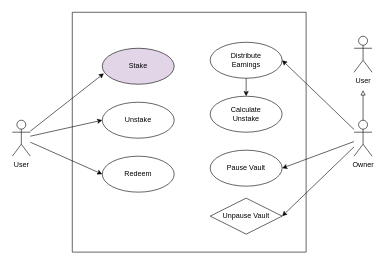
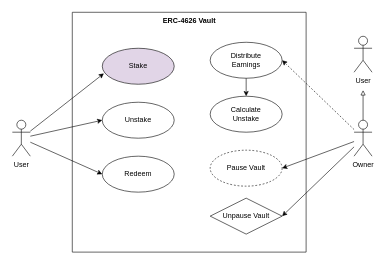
node "ERC-4626 Vault": added
edge "Owner" -> "Distribute Earnings": style solid -> dashed
node "Pause Vault": style solid -> dashed
